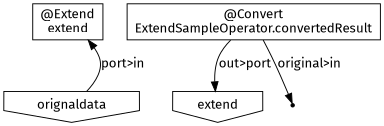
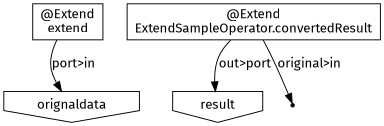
node "@Convert ExtendSampleOperator.convertedResult": label "@Convert ExtendSampleOperator.convertedResult" -> "@Extend ExtendSampleOperator.convertedResult"
edge "orignaldata" -> "@Extend extend": reversed
node "extend": label "extend" -> "result"
